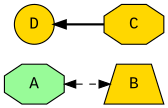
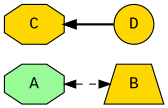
edge "C" -> "D": reversed
